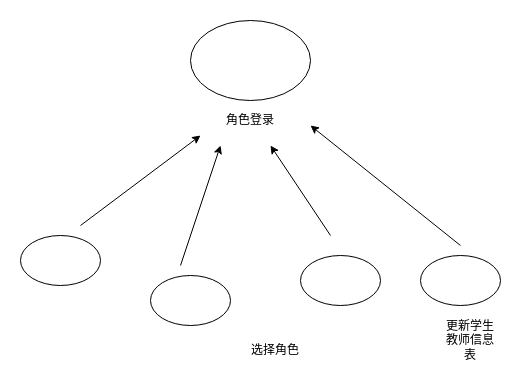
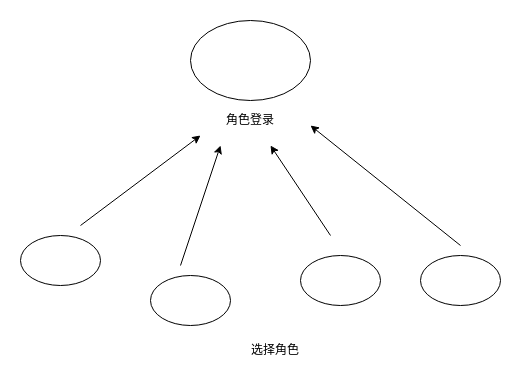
node "更新学生教师信息表": removed
